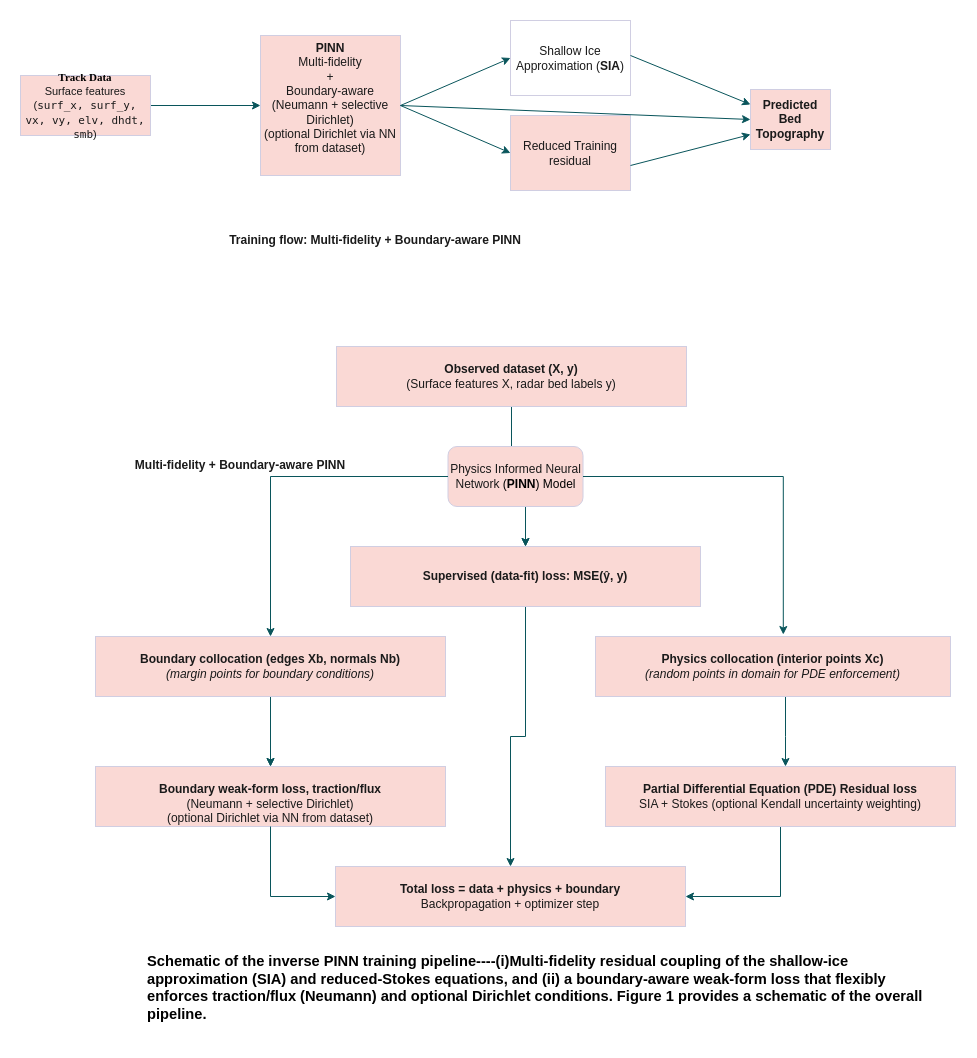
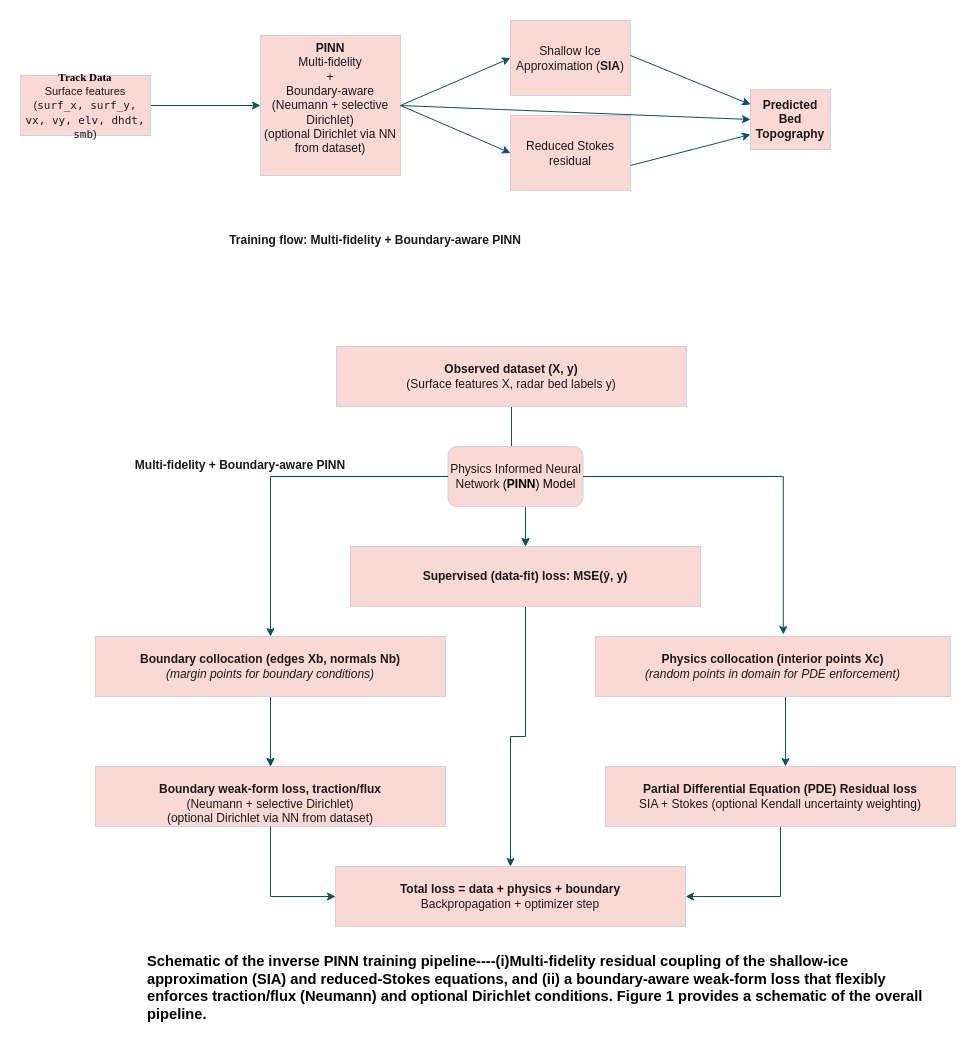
node "Shallow Ice Approximation (SIA)": fillcolor #ffffff -> #fad9d5
node "Reduced Training residual": label "Reduced Training residual" -> "Reduced Stokes residual"
